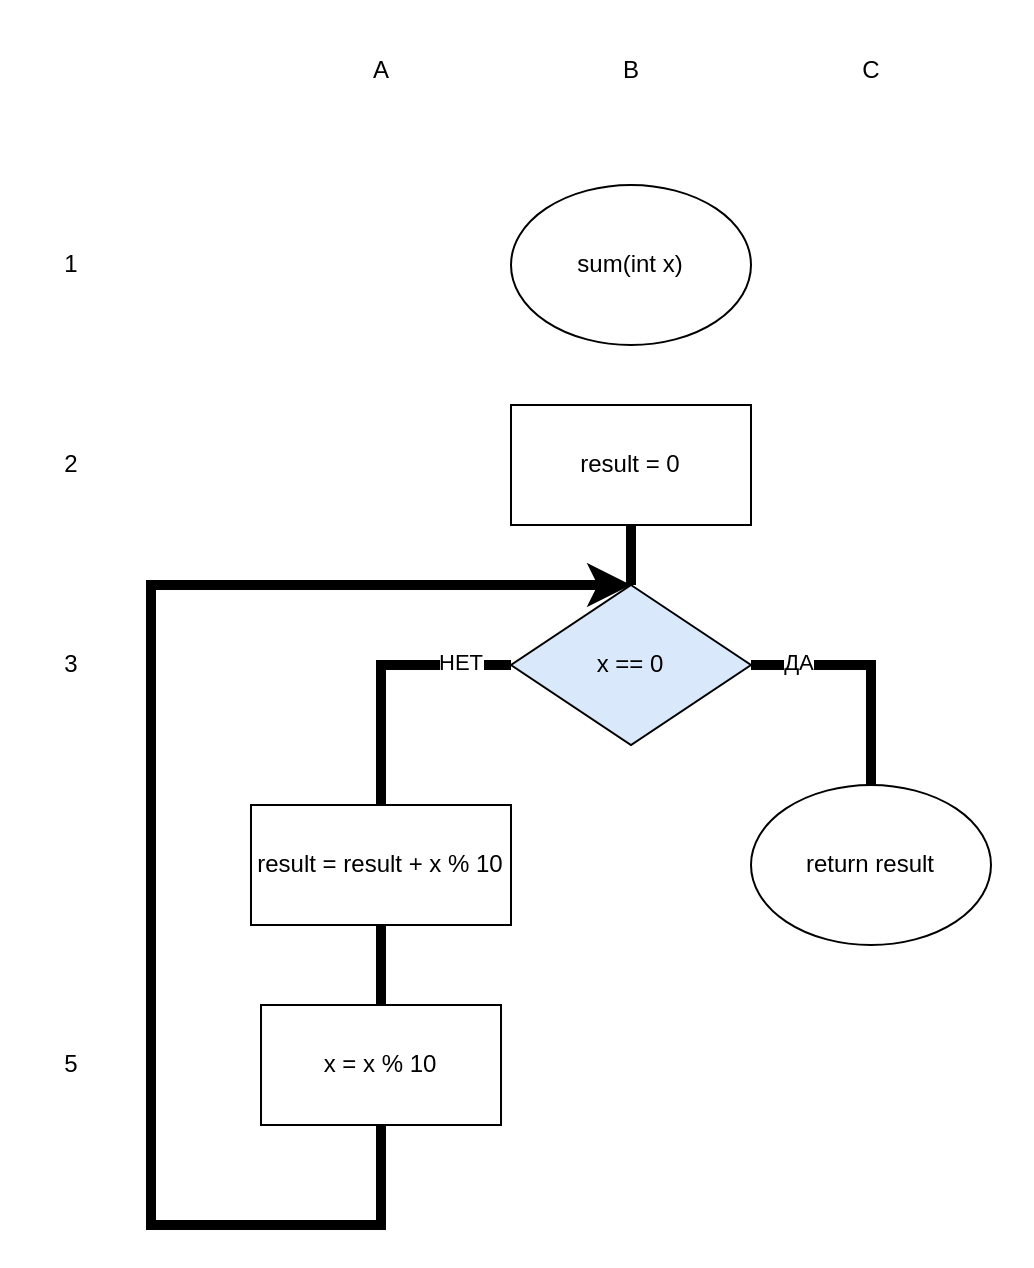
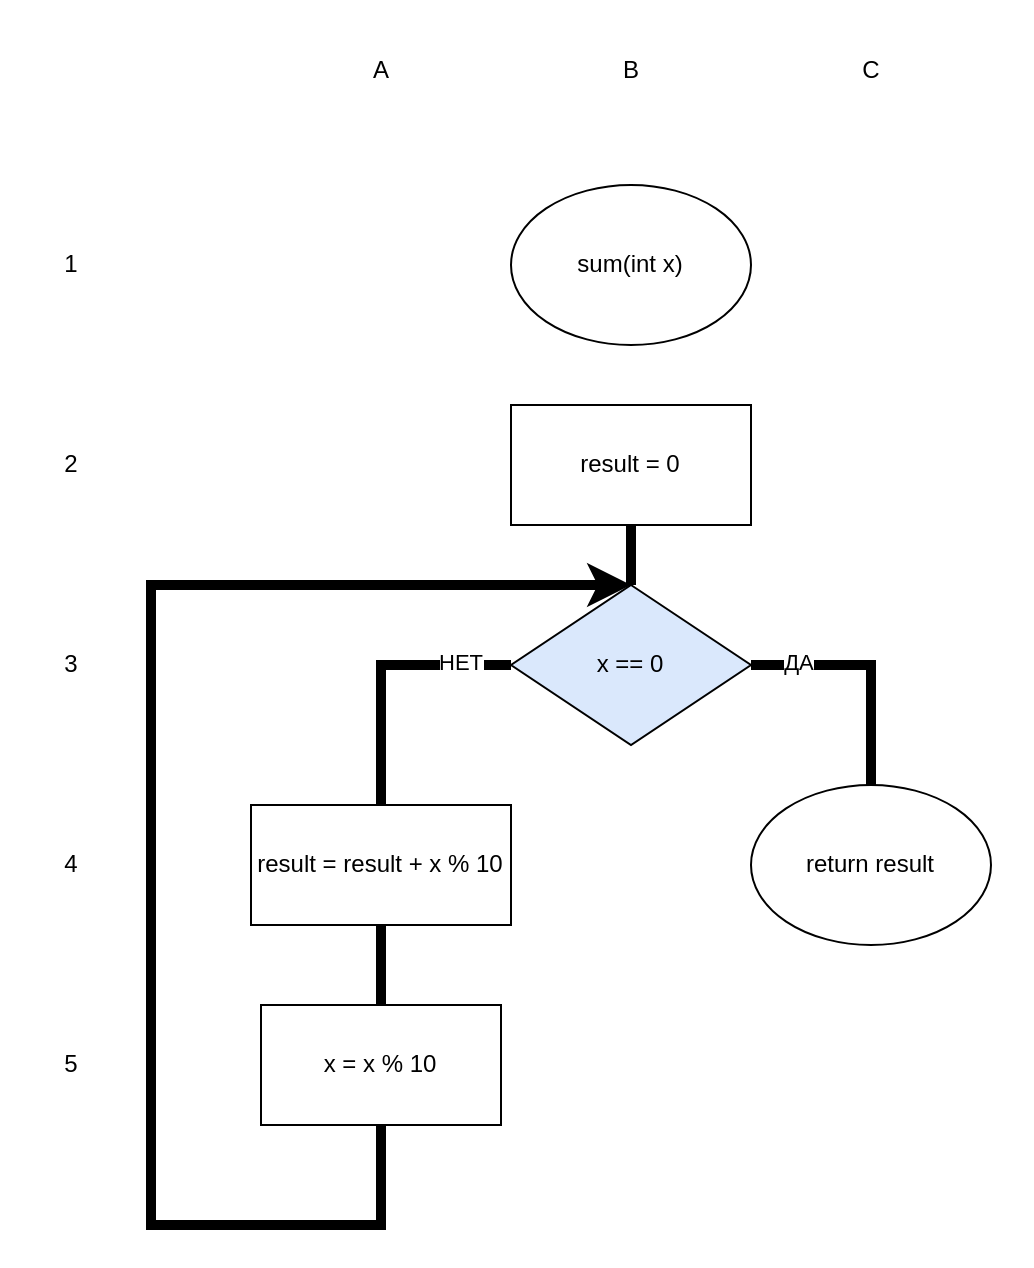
node "4": added
